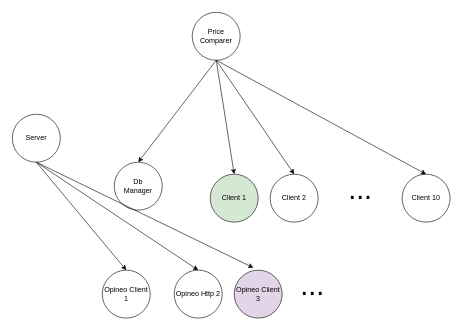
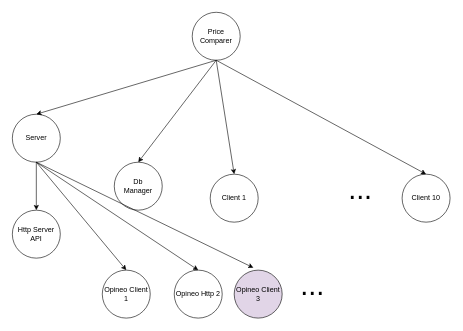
edge "Price Comparer" -> "Server": added
edge "Price Comparer" -> "Client 2": removed
node "Client 1": fillcolor #d5e8d4 -> #ffffff
node "Client 2": removed
edge "Server" -> "Http Server API": added
node "Http Server API": added
